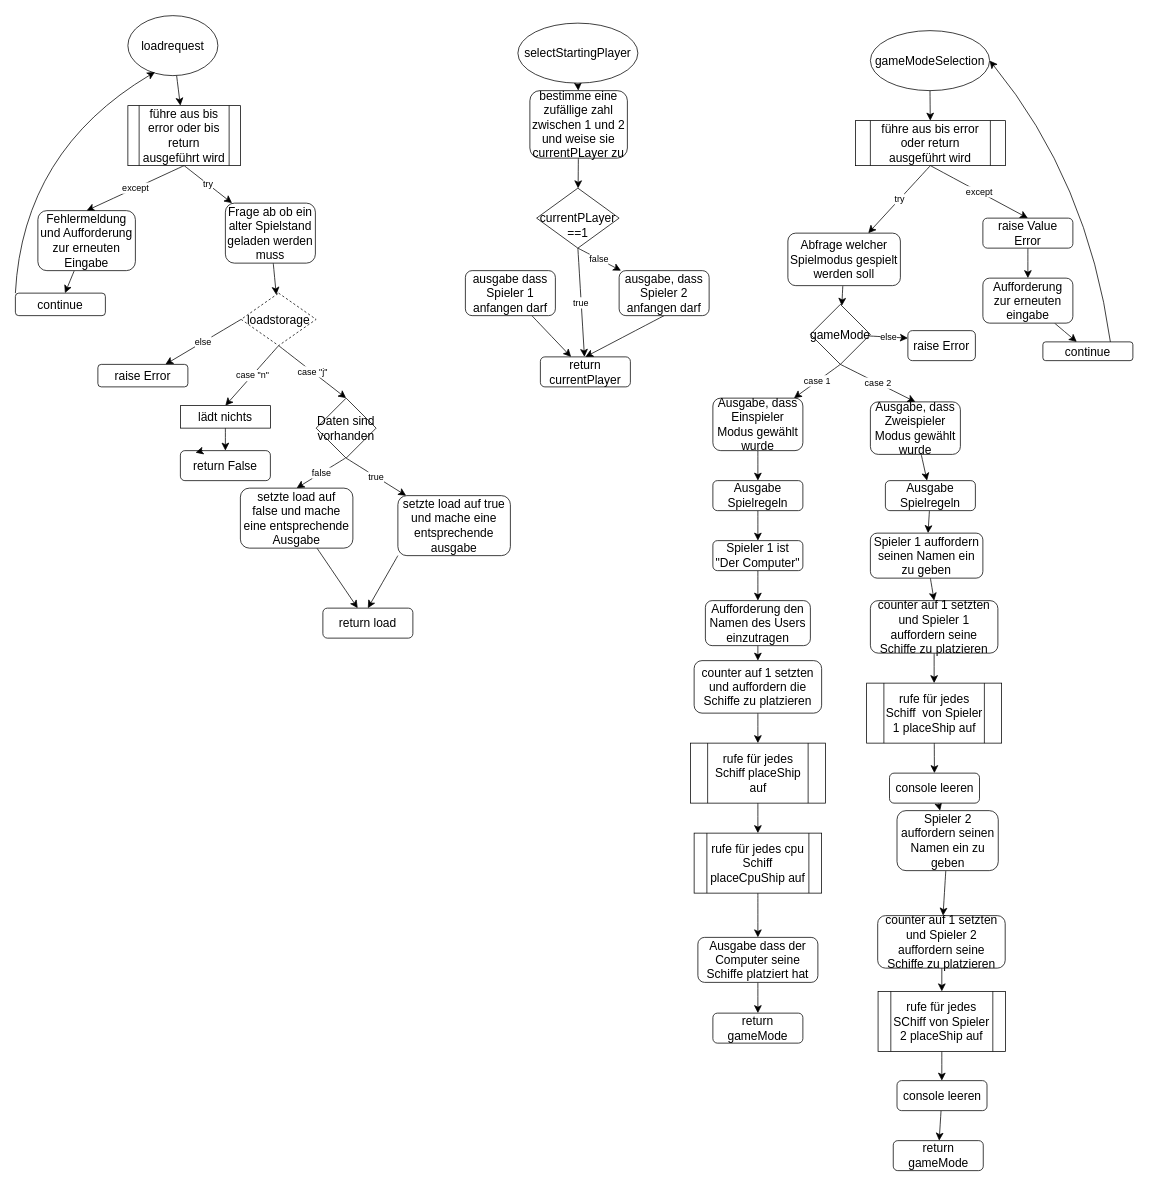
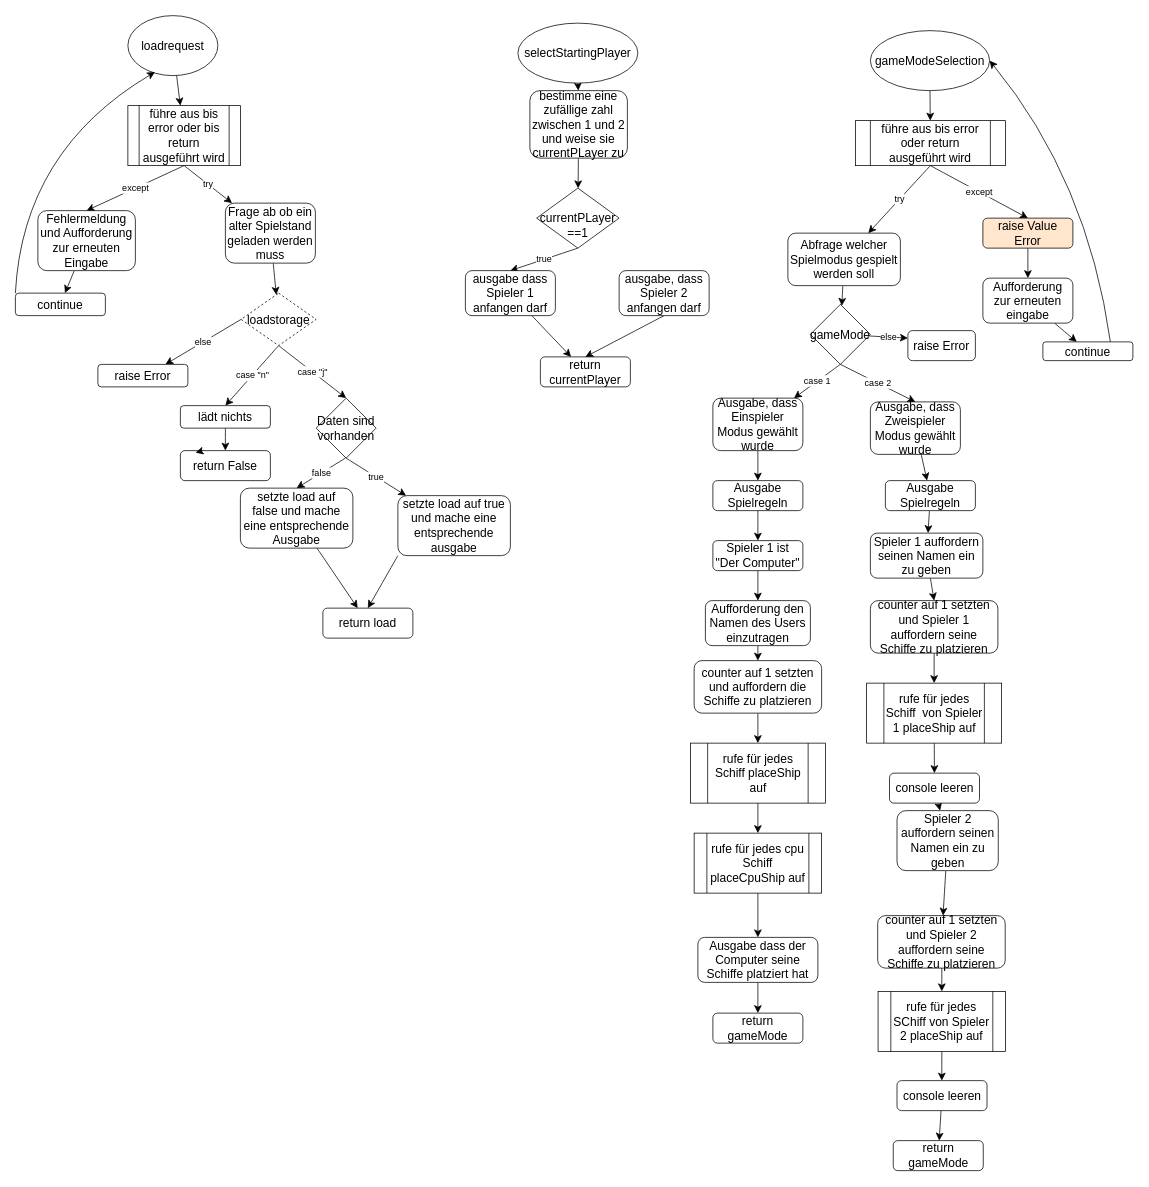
node "raise Value Error": fillcolor #ffffff -> #ffe6cc
edge "currentPLayer ==1" -> "ausgabe, dass Spieler 2 anfangen darf": removed, label "false"
edge "currentPLayer ==1" -> "return currentPlayer": now "currentPLayer ==1" -> "ausgabe dass Spieler 1 anfangen darf"
node "lädt nichts": shape rectangle -> rounded rectangle
